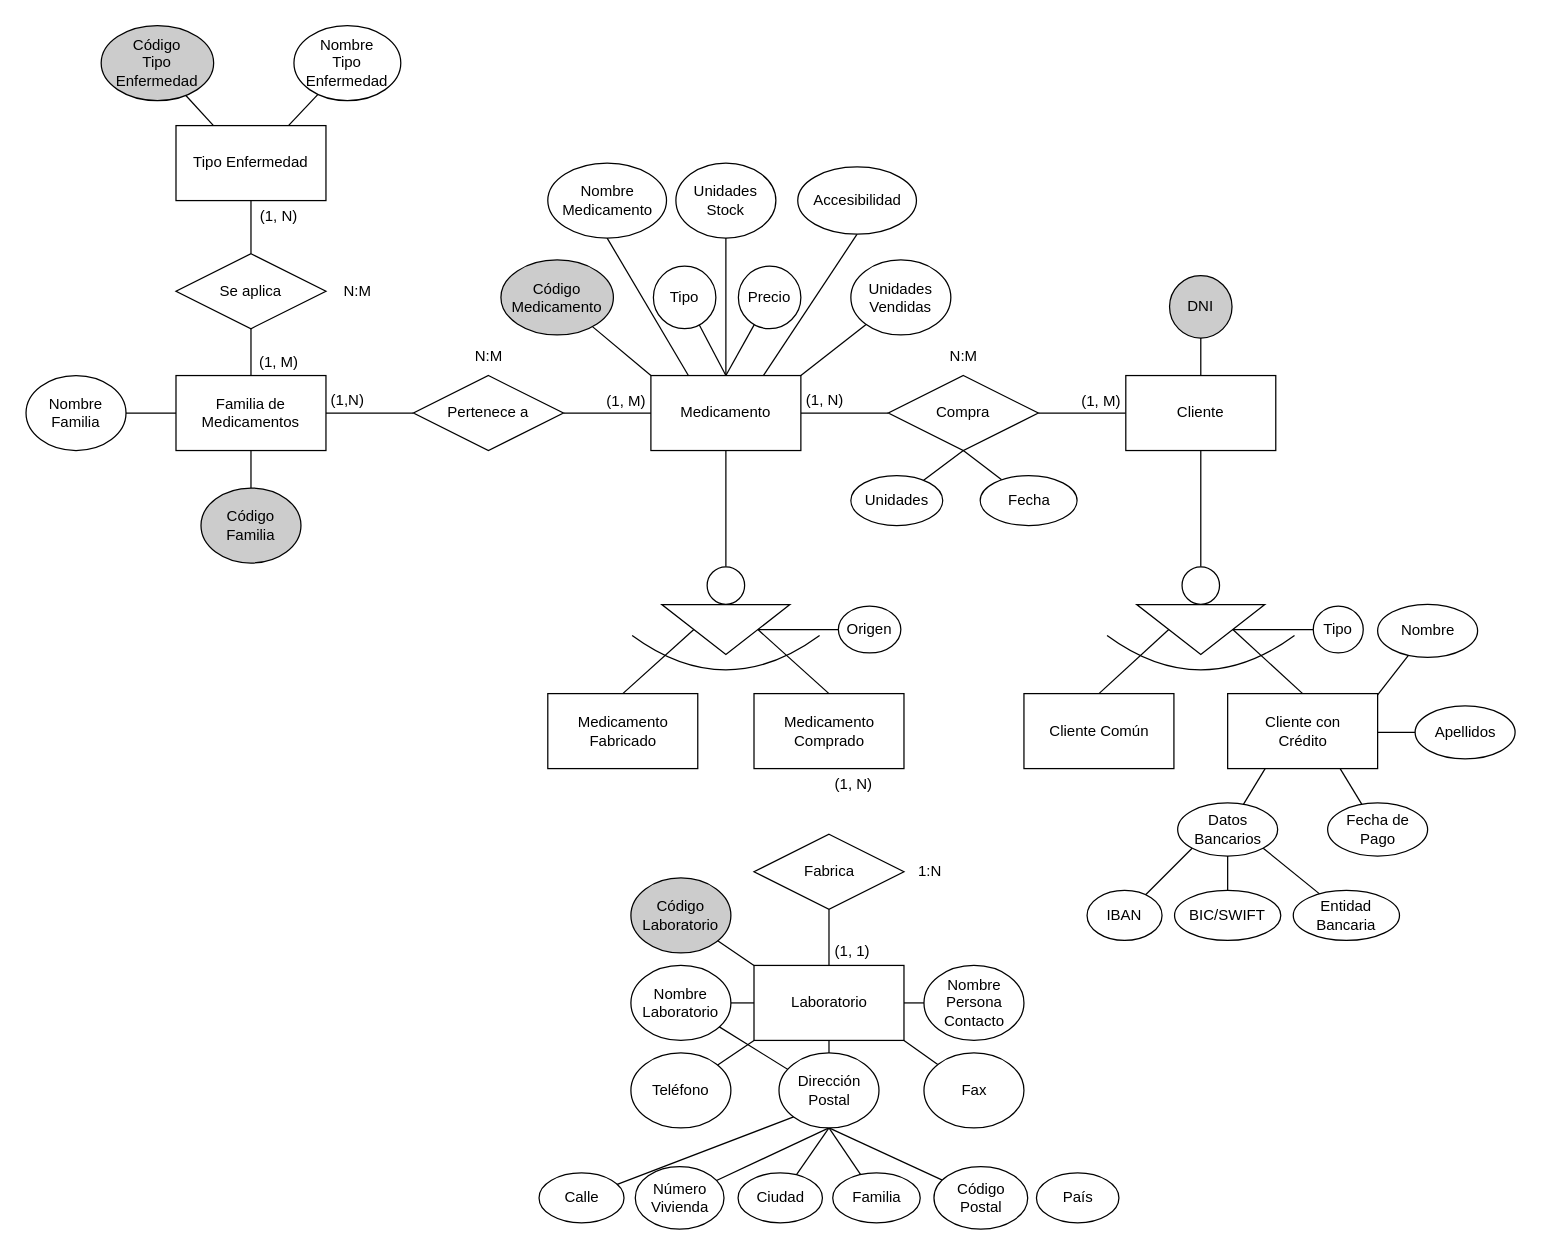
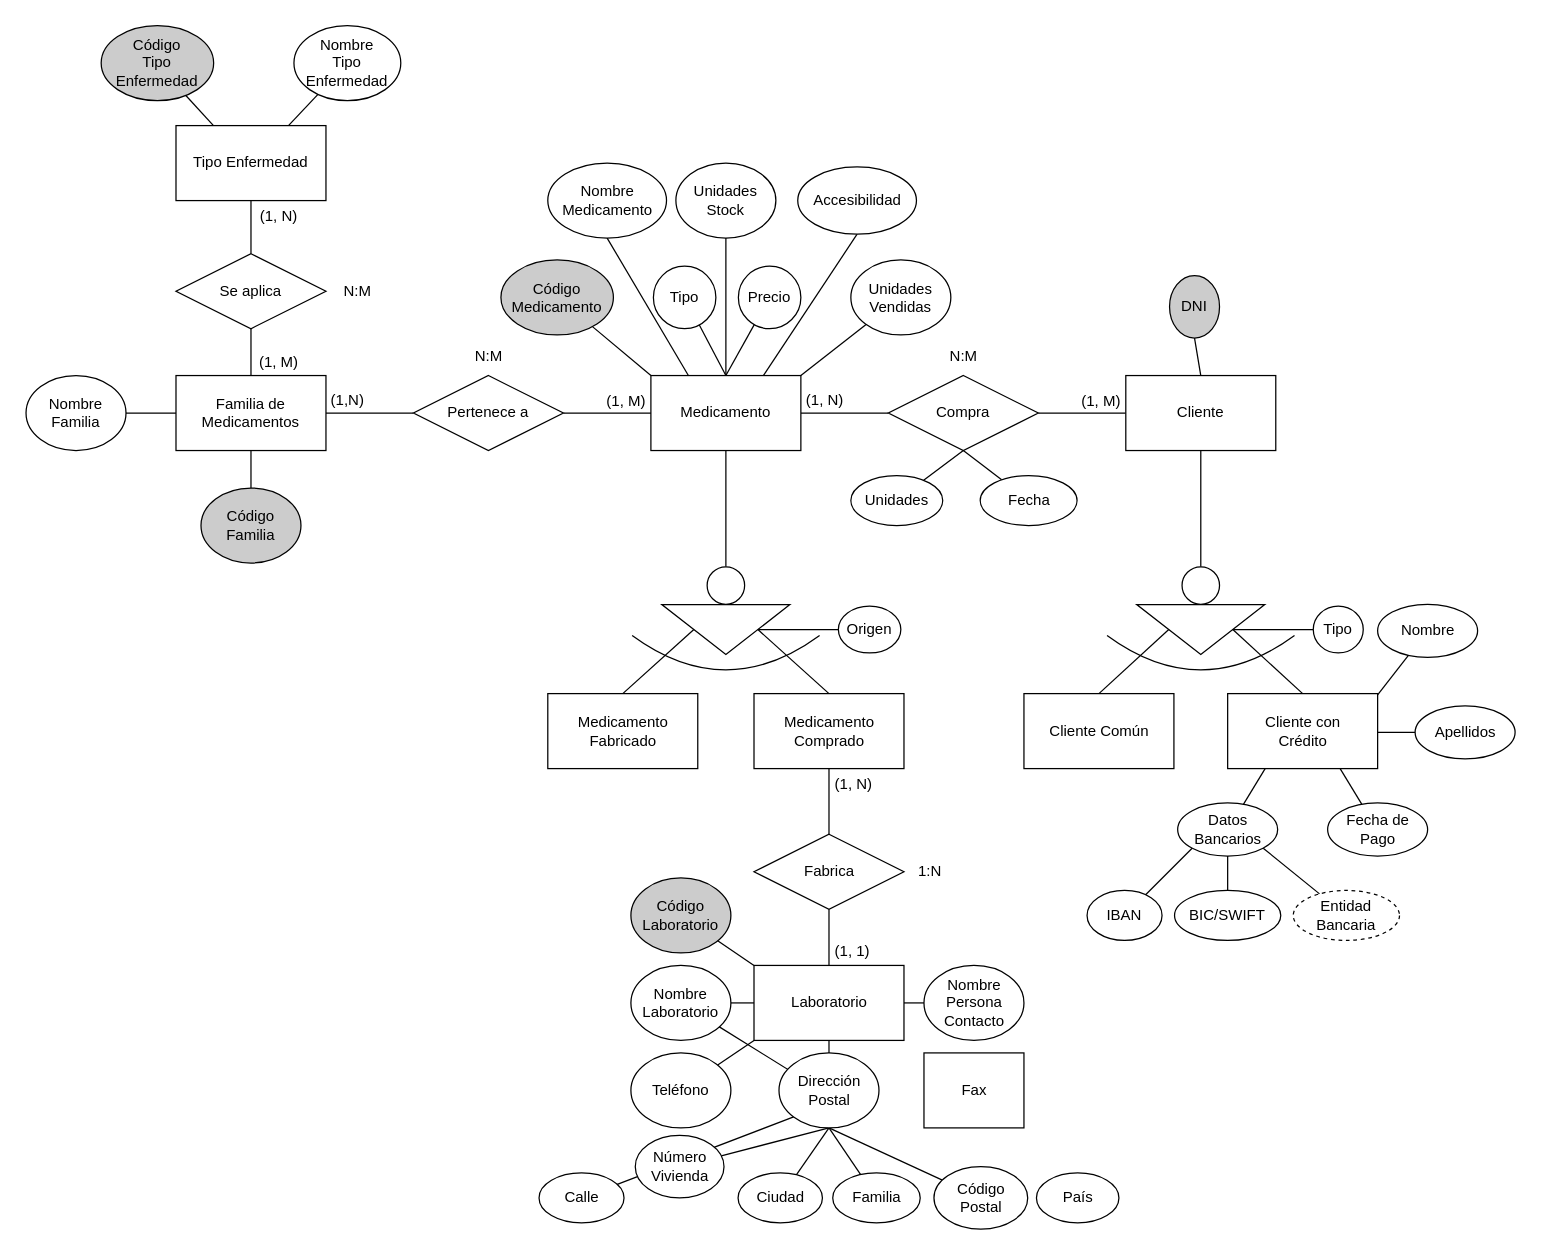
node "DNI": size 63x63 -> 50x63
edge "Medicamento Comprado" -- "Fabrica": added
node "Entidad Bancaria": style solid -> dashed
edge "Laboratorio" -- "Fax": removed
node "Fax": shape ellipse -> rectangle
node "Número Vivienda": moved (679, 1198) -> (679, 1167)
